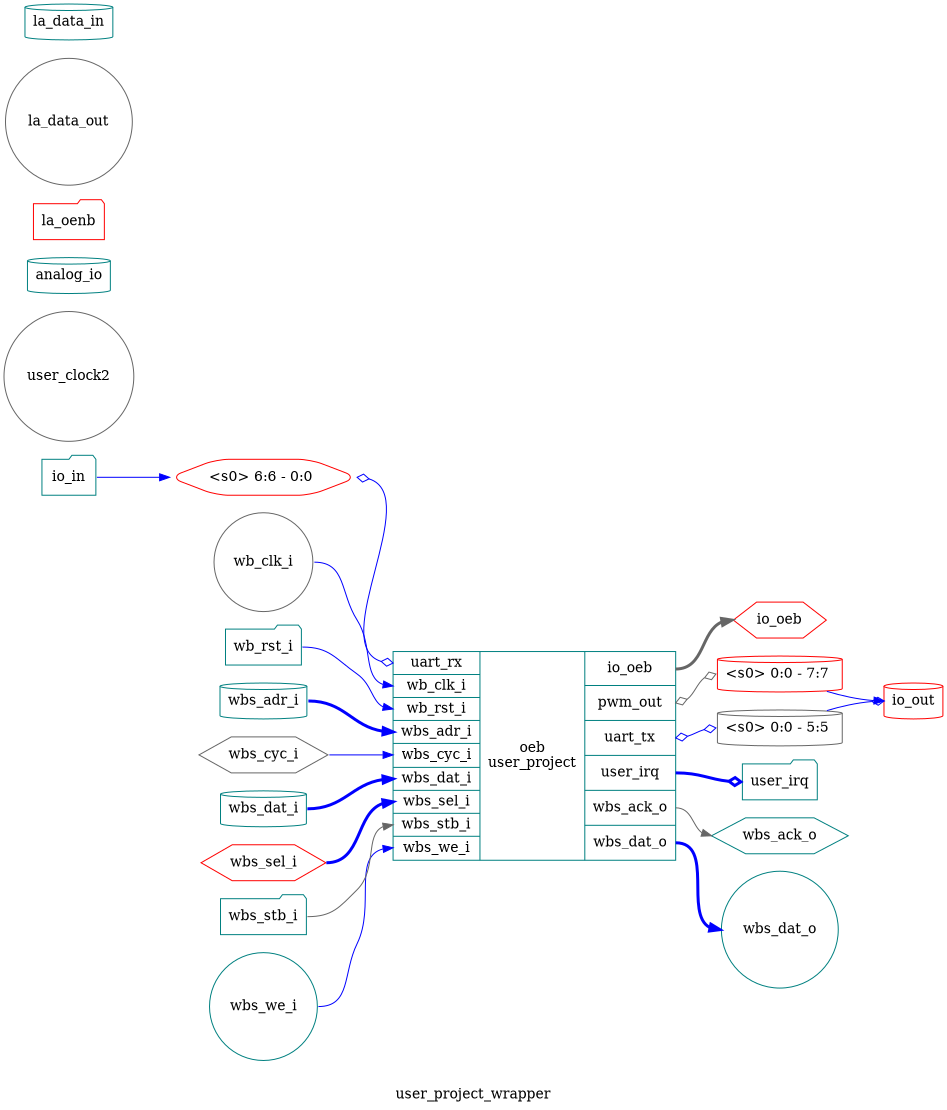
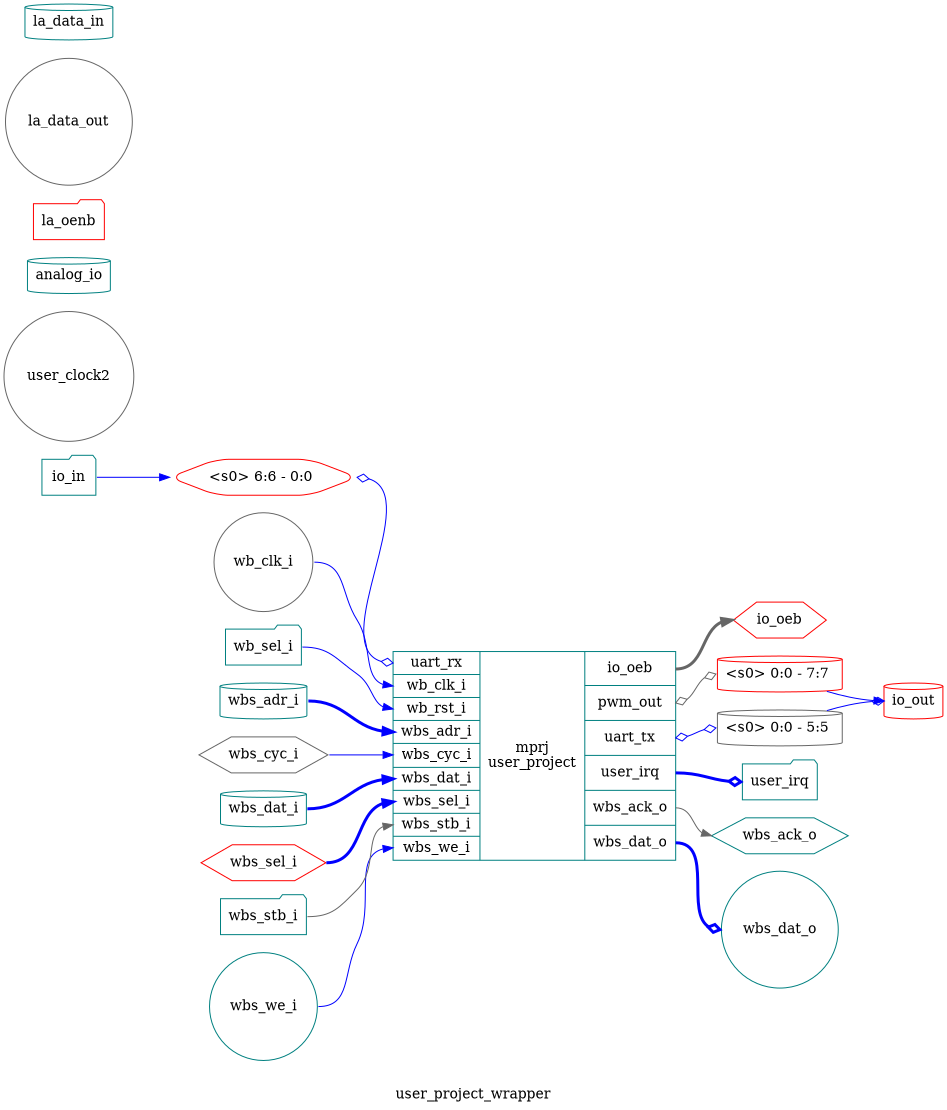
node "wb_rst_i": label "wb_rst_i" -> "wb_sel_i"
node "uart_rx": text "oeb" -> "mprj"
edge "uart_rx" -> "wbs_dat_o": arrowhead normal -> odiamond
